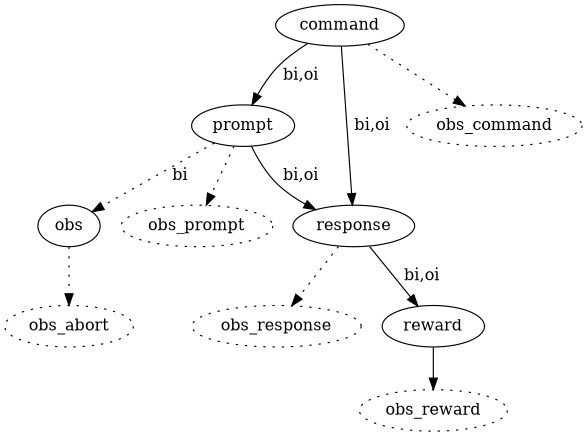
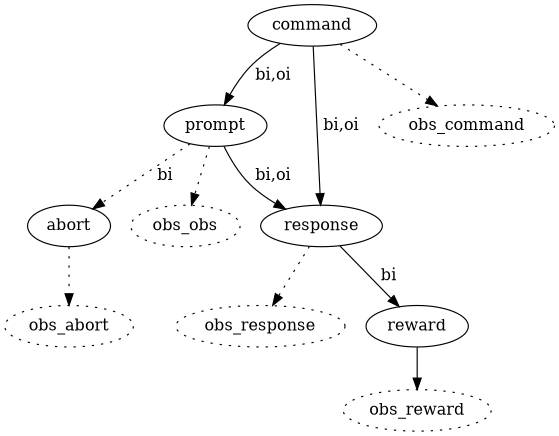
node "obs": label "obs" -> "abort"
node "obs_prompt": label "obs_prompt" -> "obs_obs"
edge "response" -> "reward": label " bi,oi " -> " bi "
